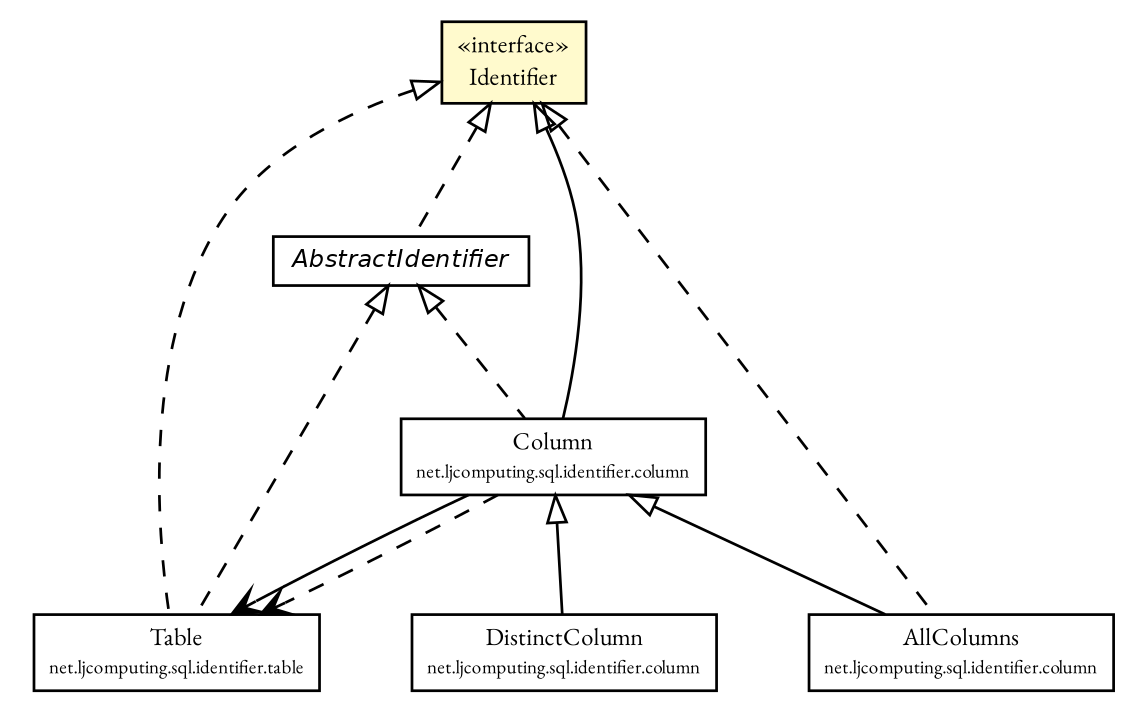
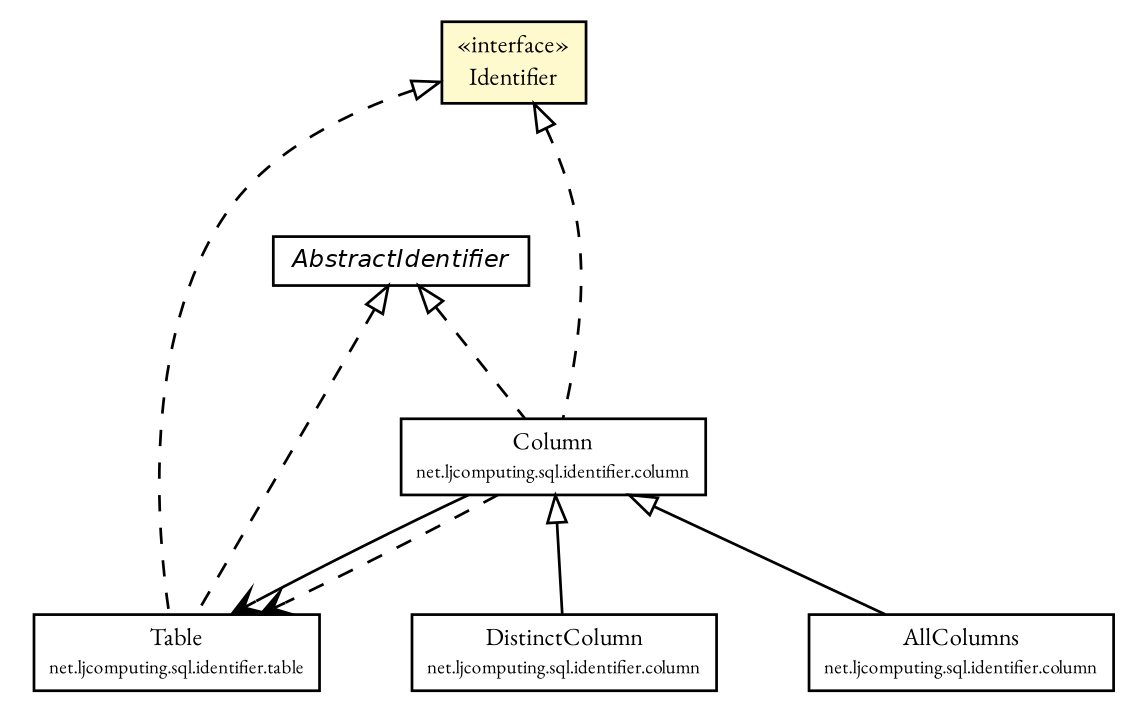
edge "AbstractIdentifier" -> "Identifier": removed
edge "Column" -> "Identifier": style solid -> dashed
edge "AllColumns" -> "Identifier": removed
